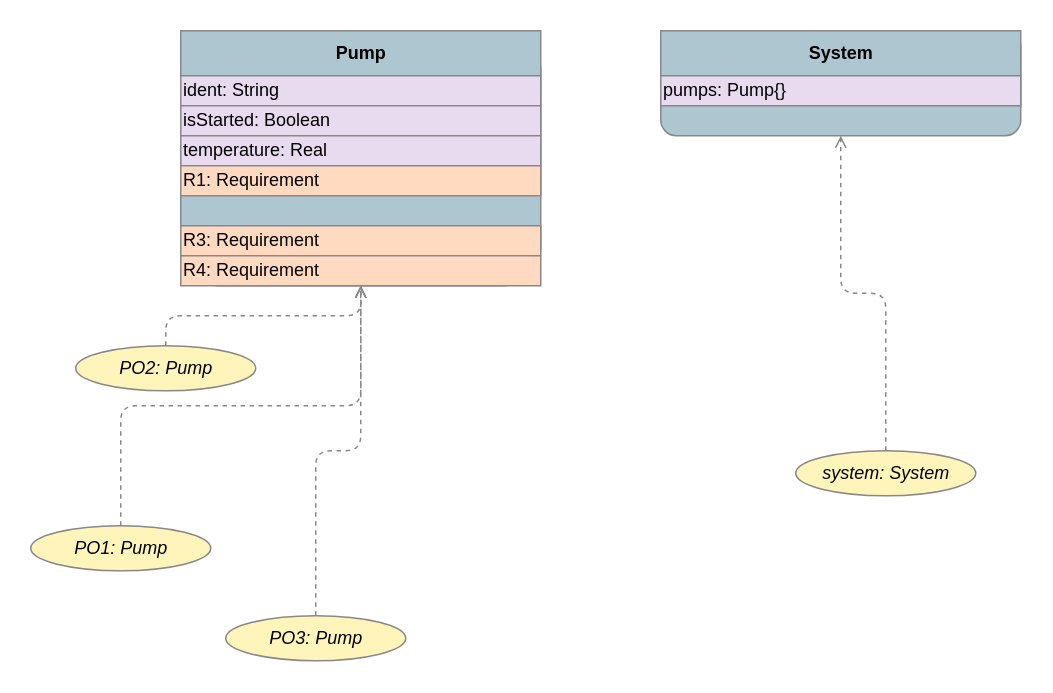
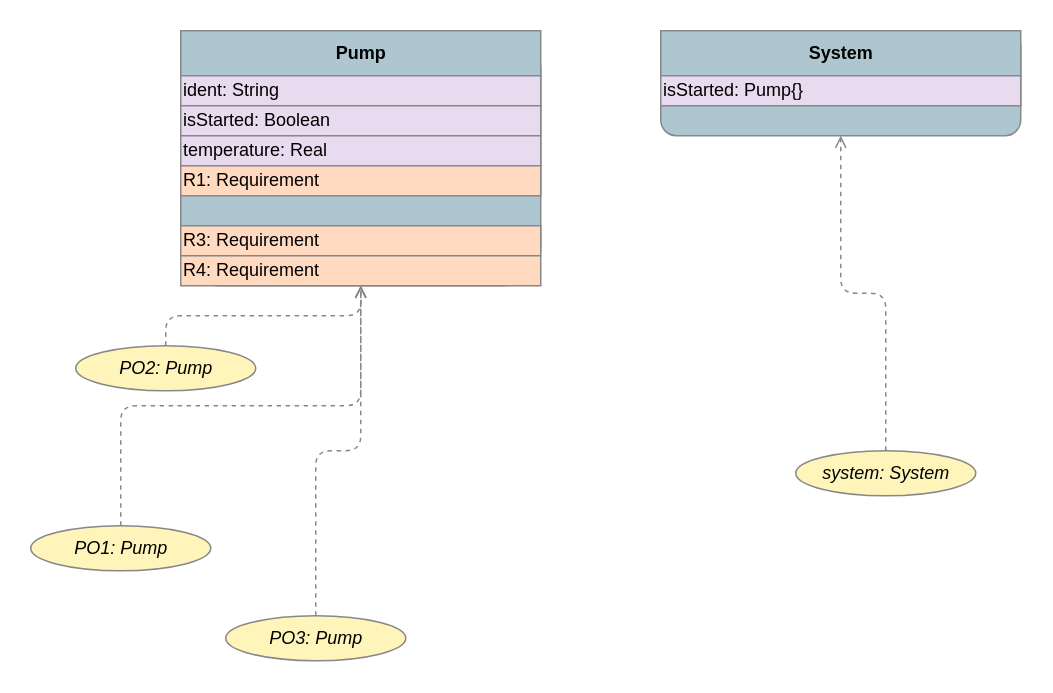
node "pumps: Pump{}": label "pumps: Pump{}" -> "isStarted: Pump{}"
